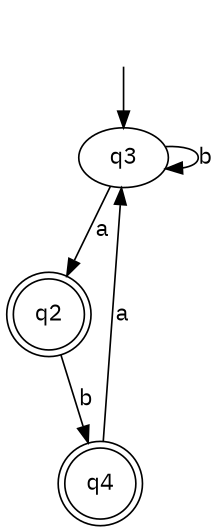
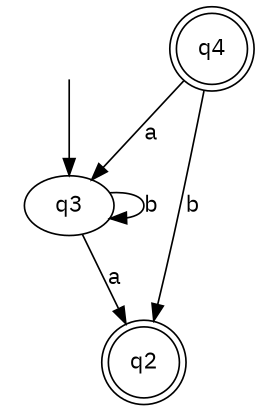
edge "q2" -> "q4": reversed
